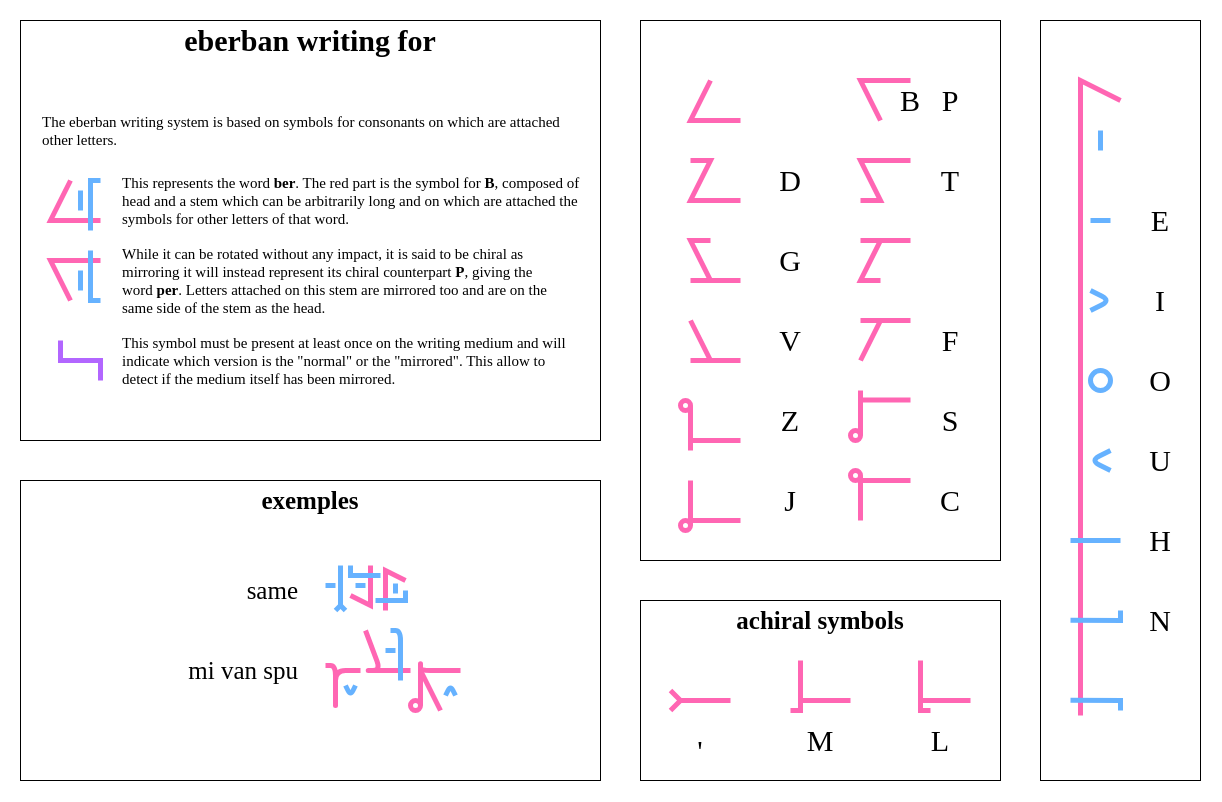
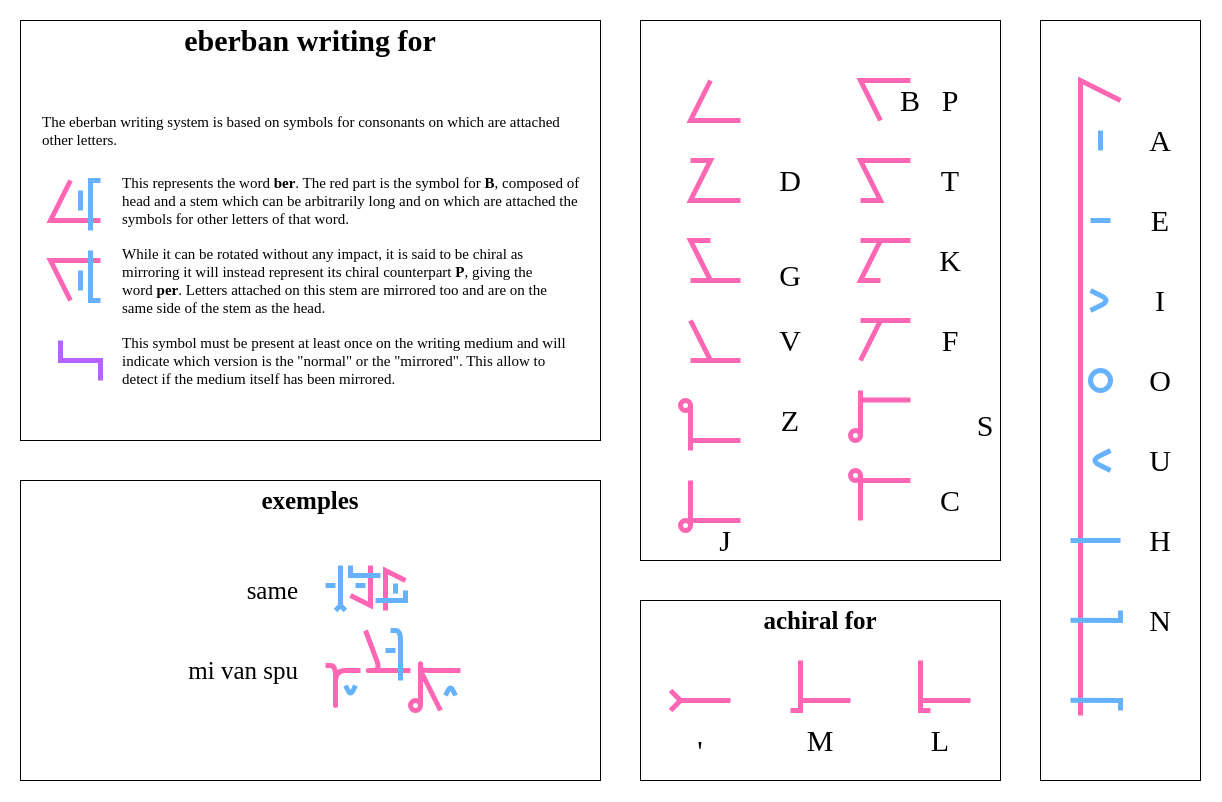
node "A": added
node "G": moved (791, 261) -> (791, 276)
node "K": added
node "S": moved (951, 421) -> (986, 426)
node "J": moved (791, 501) -> (726, 541)
node "achiral symbols": label "achiral symbols" -> "achiral for"
